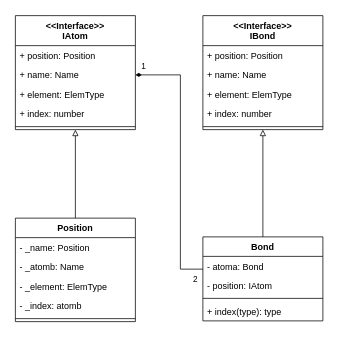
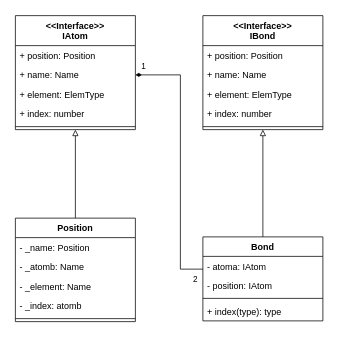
node "- atoma: Bond": label "- atoma: Bond" -> "- atoma: IAtom"
node "- _element: ElemType": label "- _element: ElemType" -> "- _element: Name"
